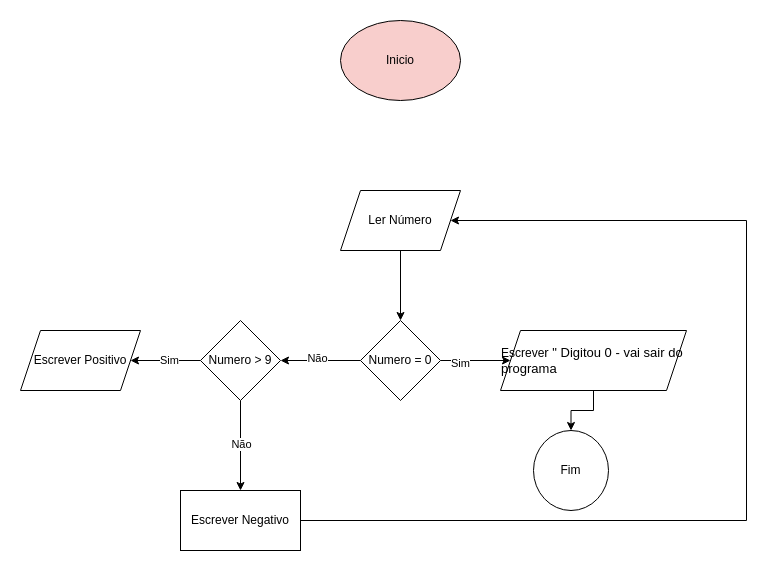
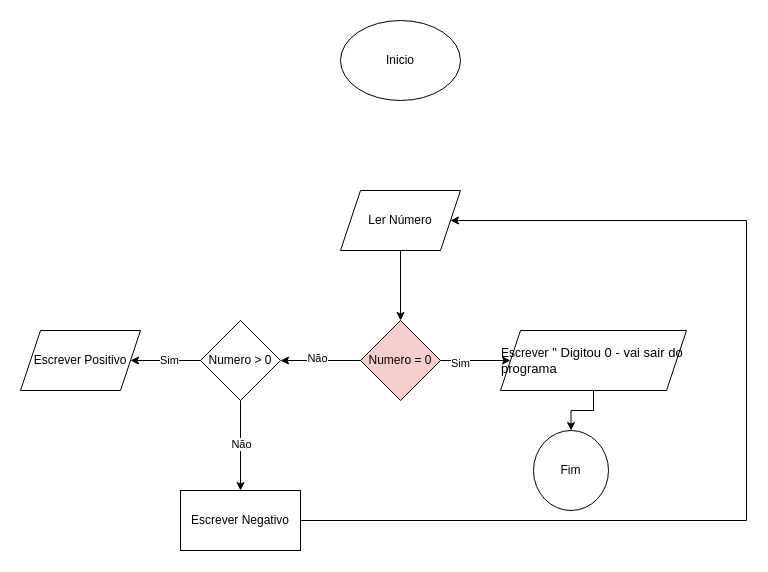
node "Inicio": fillcolor #f8cecc -> #ffffff
node "Numero > 9": label "Numero > 9" -> "Numero > 0"
node "Numero = 0": fillcolor #ffffff -> #f8cecc
